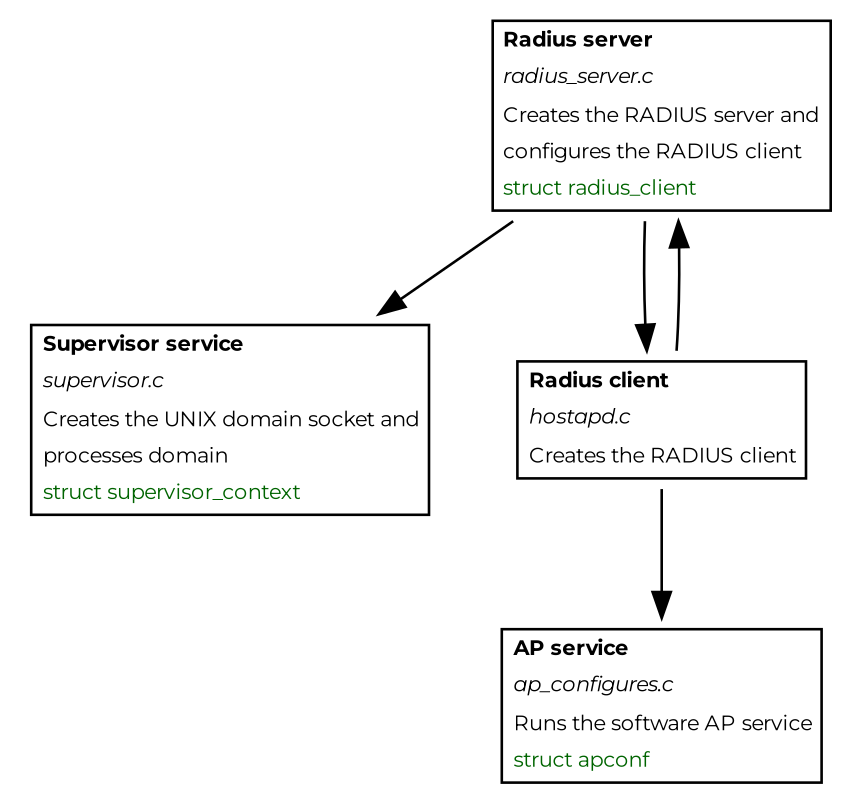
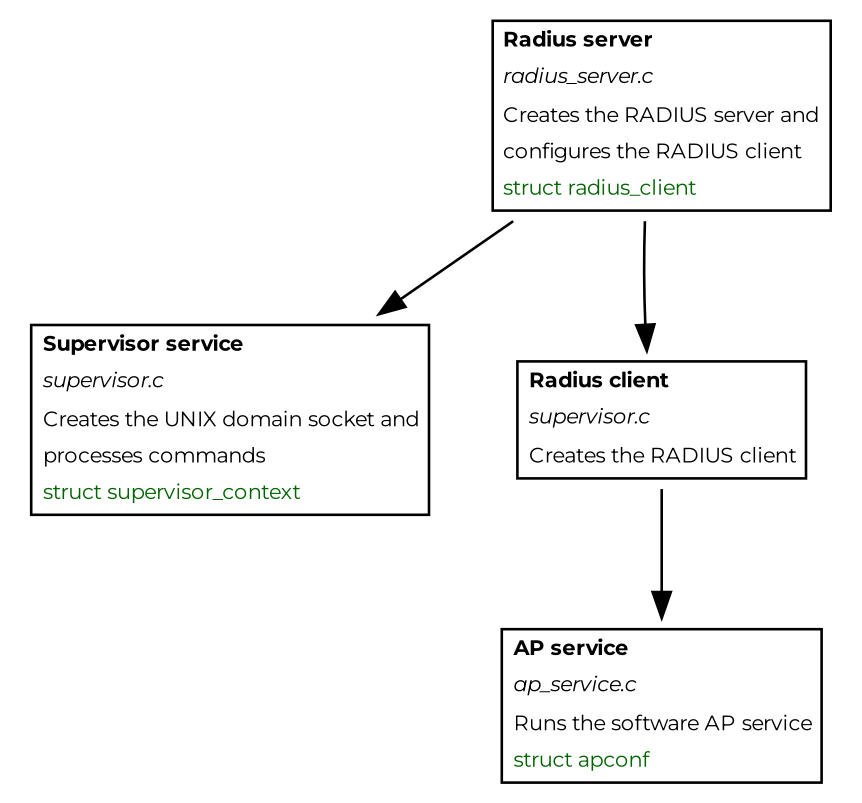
edge "Radius client" -> "Radius server": removed
node "Radius client": text "hostapd.c" -> "supervisor.c"
node "Supervisor service": text "processes domain" -> "processes commands"
node "AP service": text "ap_configures.c" -> "ap_service.c"
